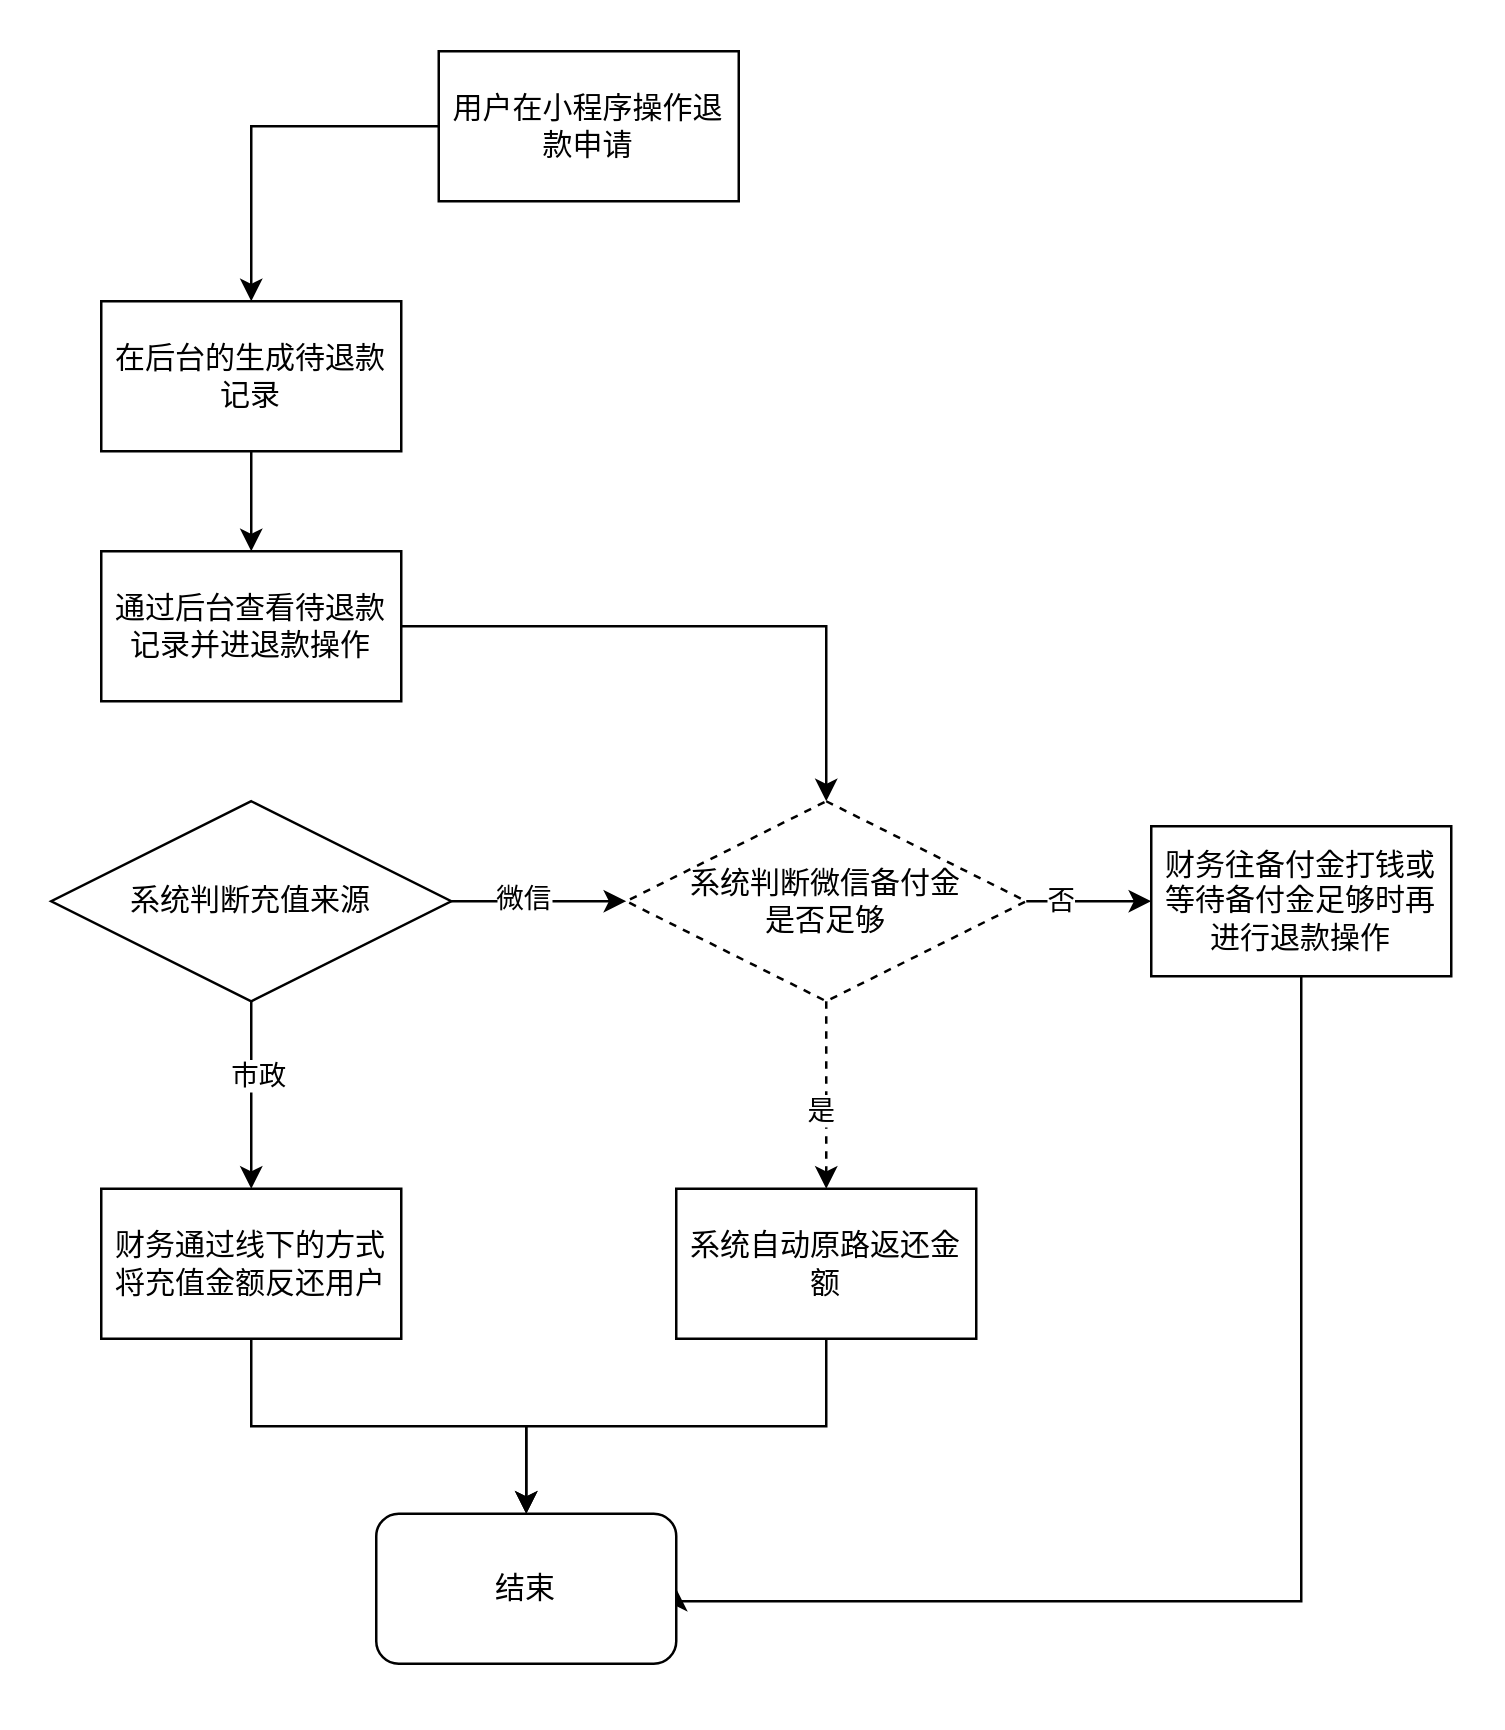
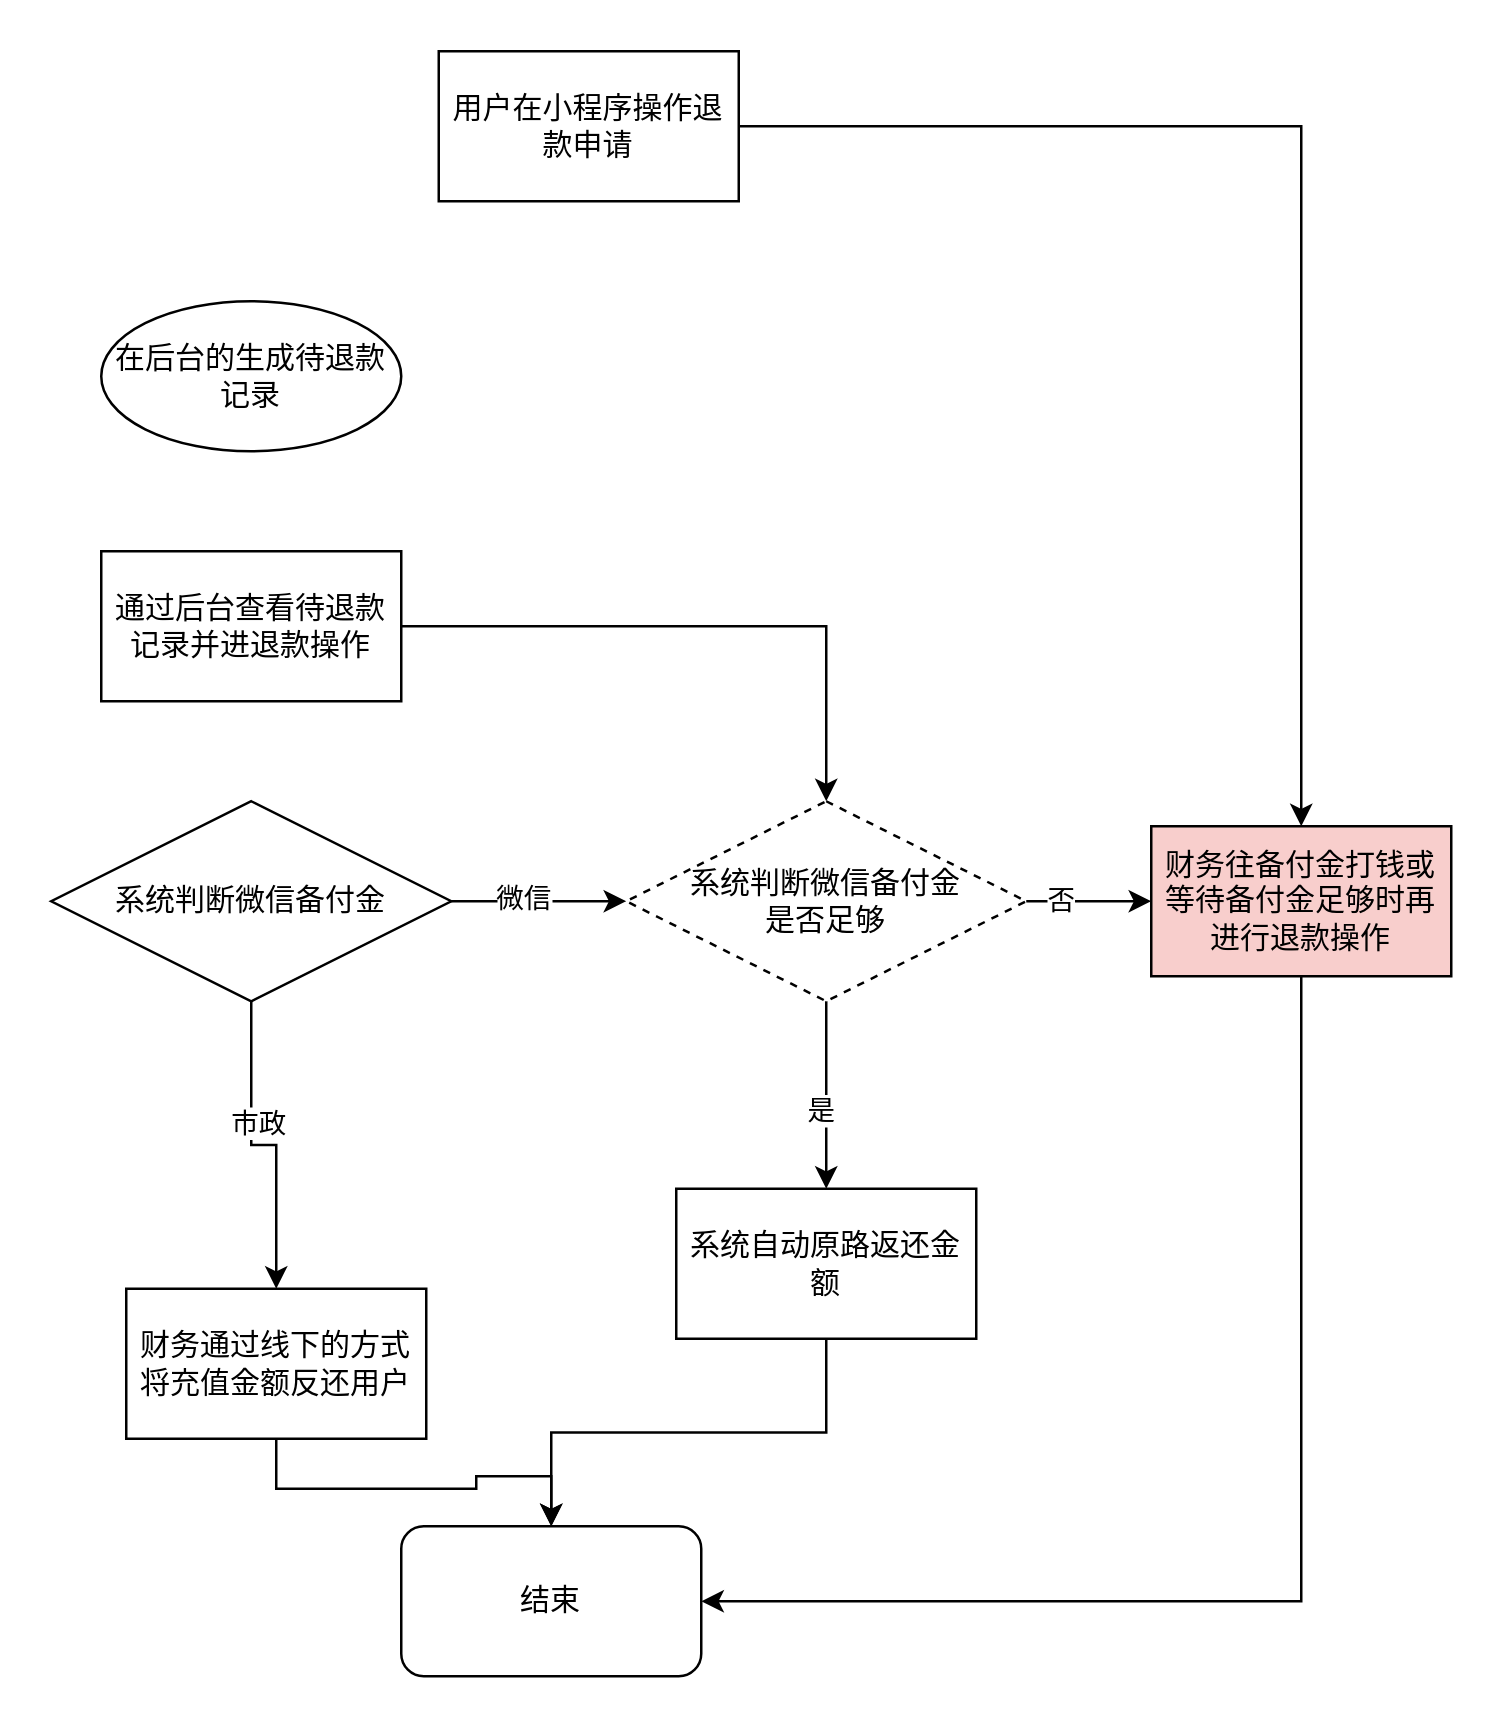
edge "用户在小程序操作退款申请" -> "在后台的生成待退款记录": now "用户在小程序操作退款申请" -> "财务往备付金打钱或等待备付金足够时再进行退款操作"
node "在后台的生成待退款记录": shape rectangle -> ellipse
edge "在后台的生成待退款记录" -> "通过后台查看待退款记录并进退款操作": removed
node "系统判断充值来源": label "系统判断充值来源" -> "系统判断微信备付金"
node "财务往备付金打钱或等待备付金足够时再进行退款操作": fillcolor #ffffff -> #f8cecc
edge "系统判断微信备付金 是否足够" -> "系统自动原路返还金额": style dashed -> solid
node "财务通过线下的方式将充值金额反还用户": moved (251, 1264) -> (276, 1364)
node "结束": moved (526, 1589) -> (551, 1601)
